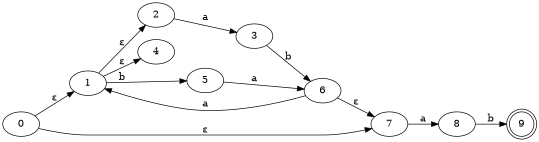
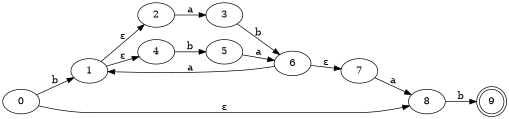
edge "1" -> "5": now "4" -> "5"
edge "0" -> "1": label "ε" -> "b"
edge "0" -> "7": now "0" -> "8"
